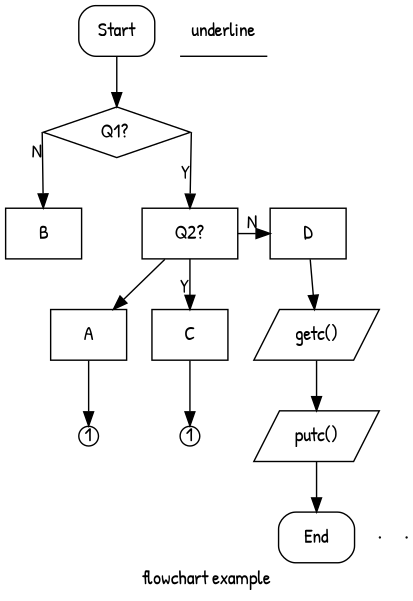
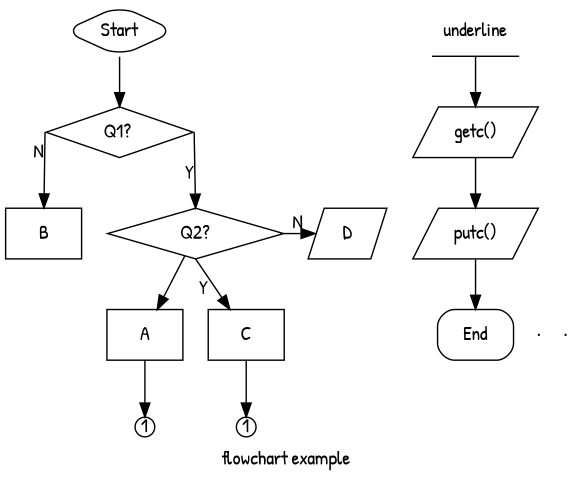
node "Start": shape box -> diamond
node "Q2?": shape box -> diamond
node "D": shape box -> parallelogram
edge "D" -> "getc()": now "underline" -> "getc()"
